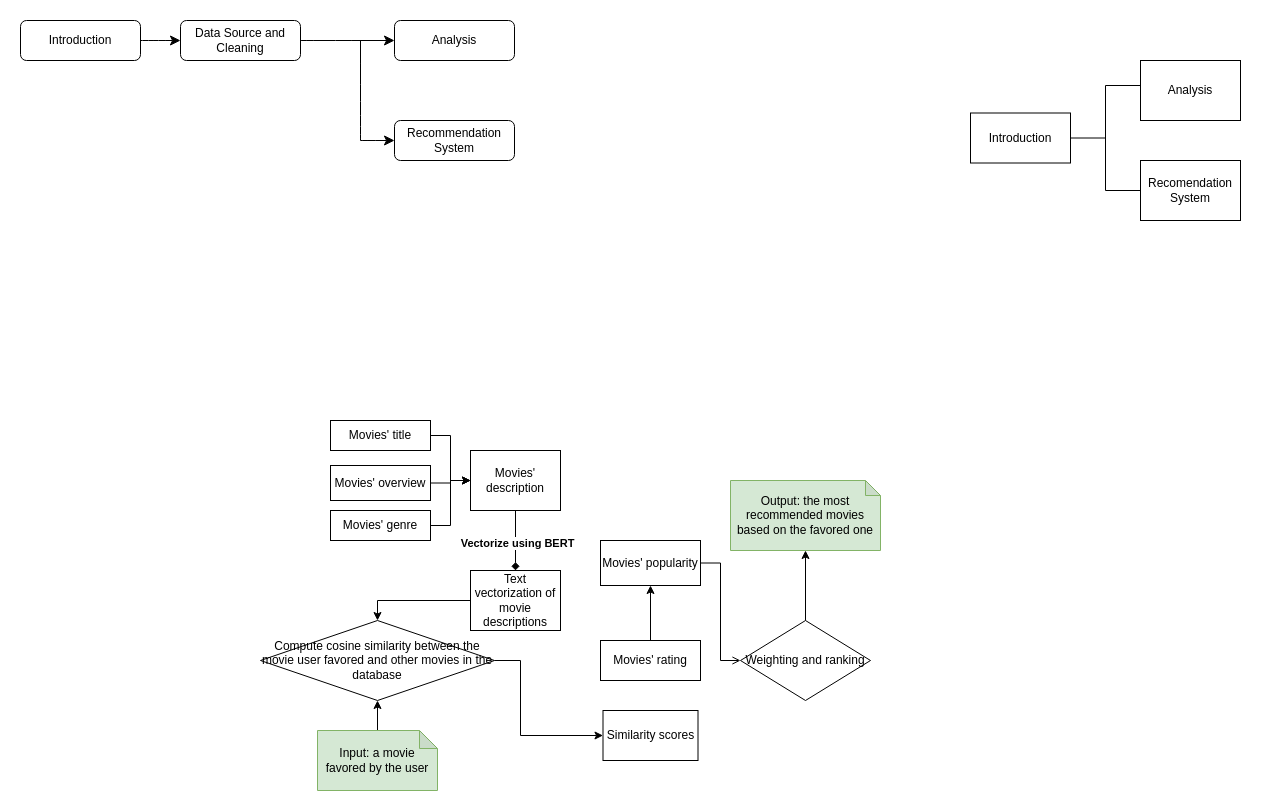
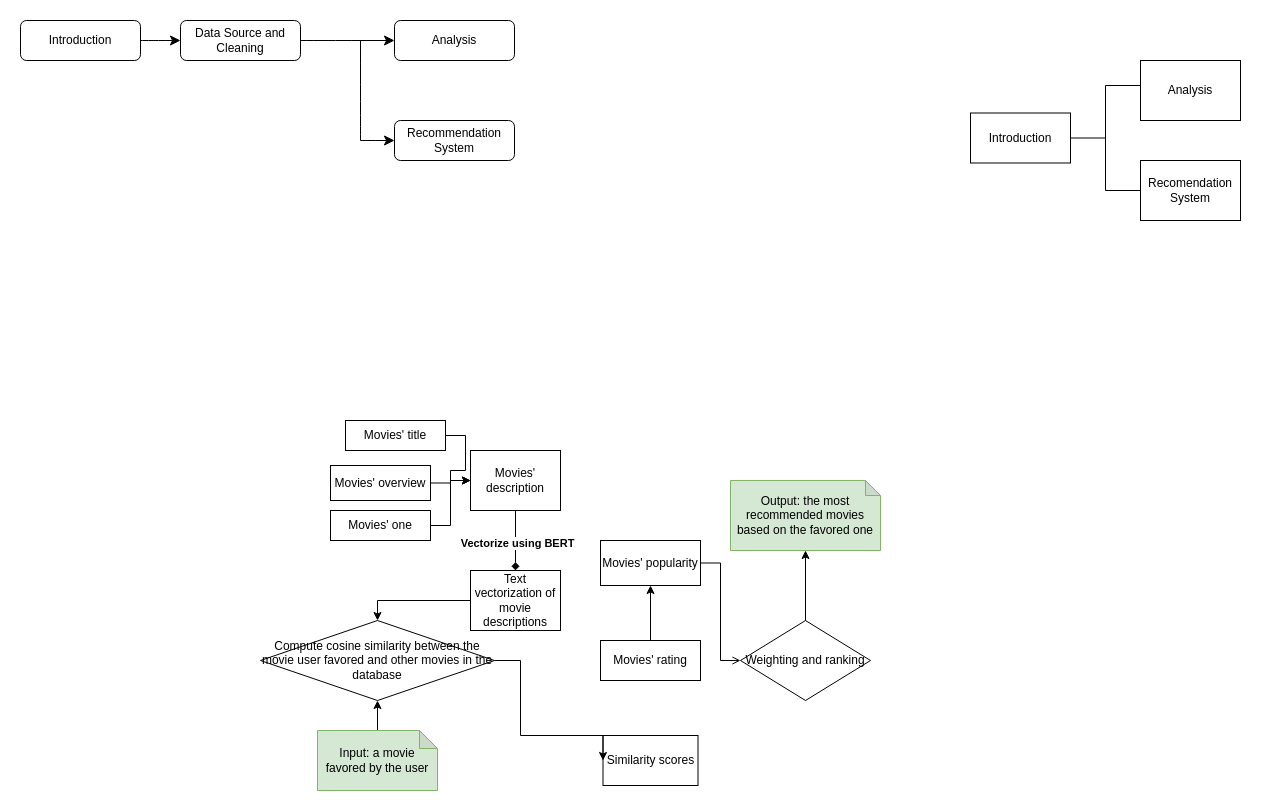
node "Movies' title": moved (381, 436) -> (396, 436)
node "Movies' genre": label "Movies' genre" -> "Movies' one"
node "Similarity scores": moved (651, 736) -> (651, 761)
